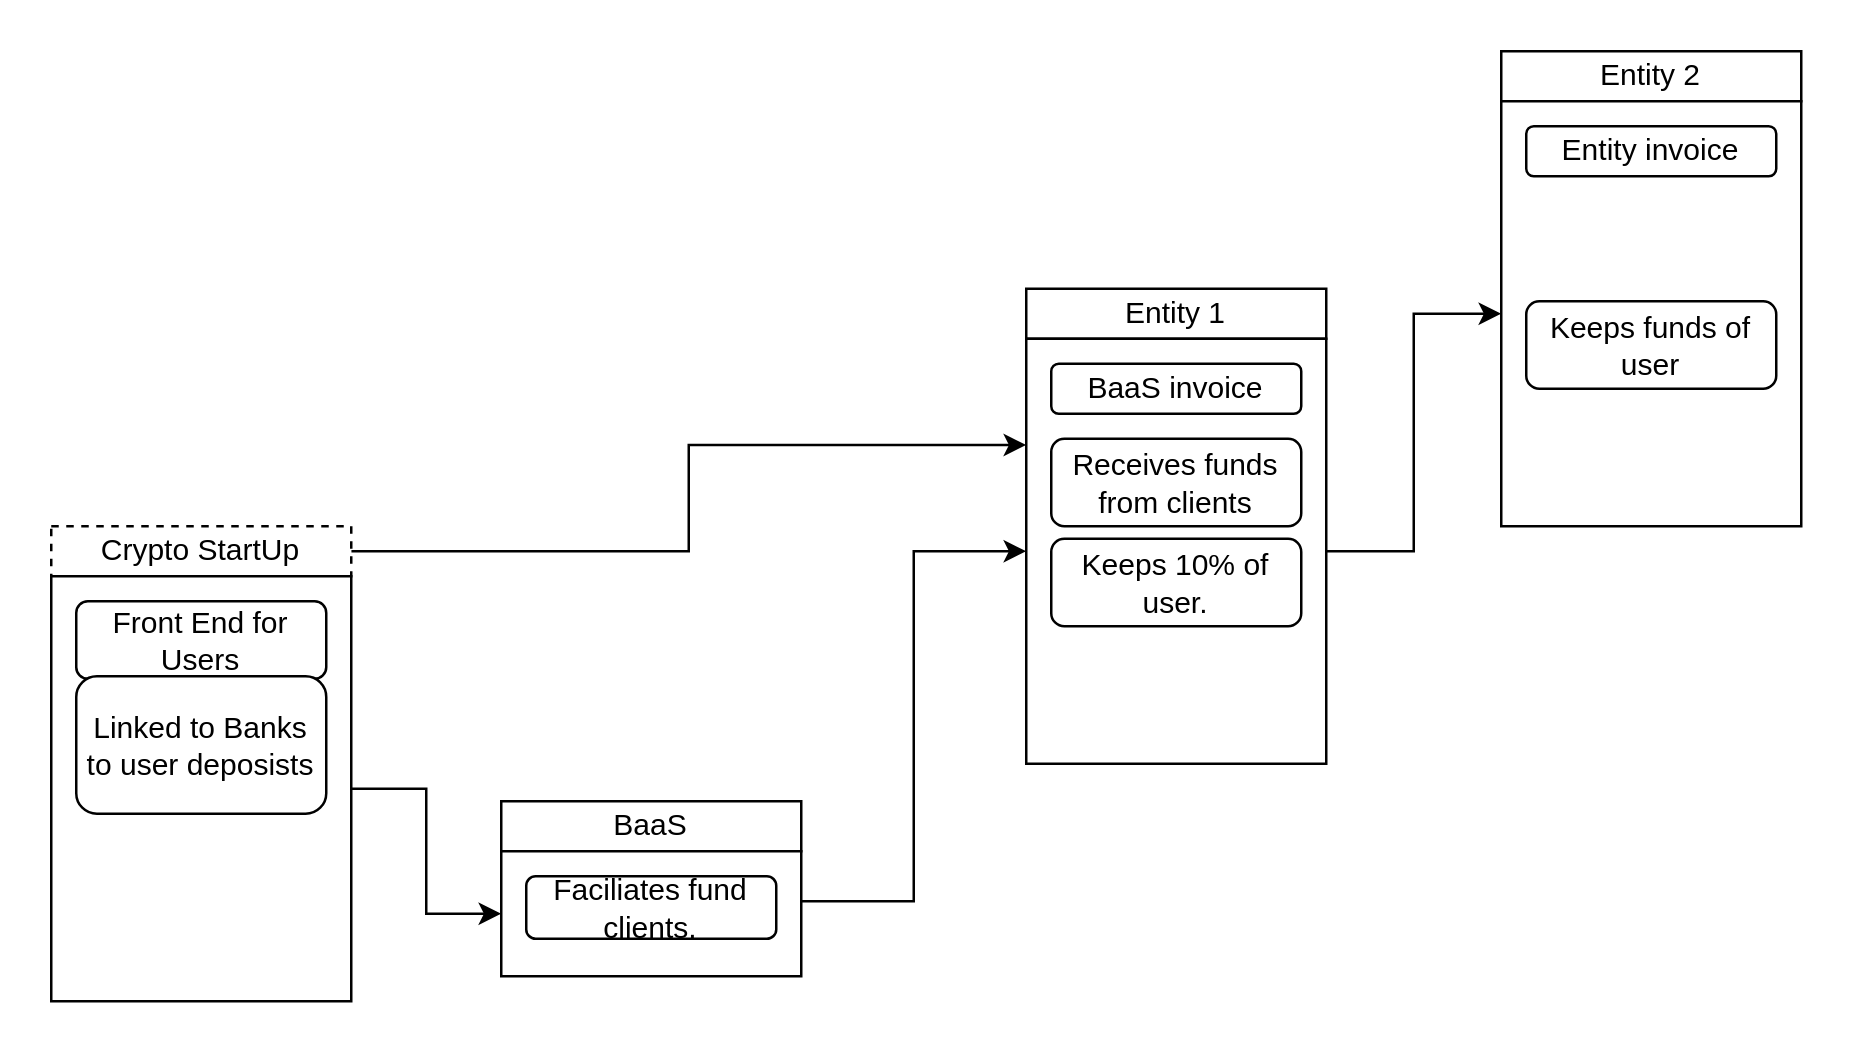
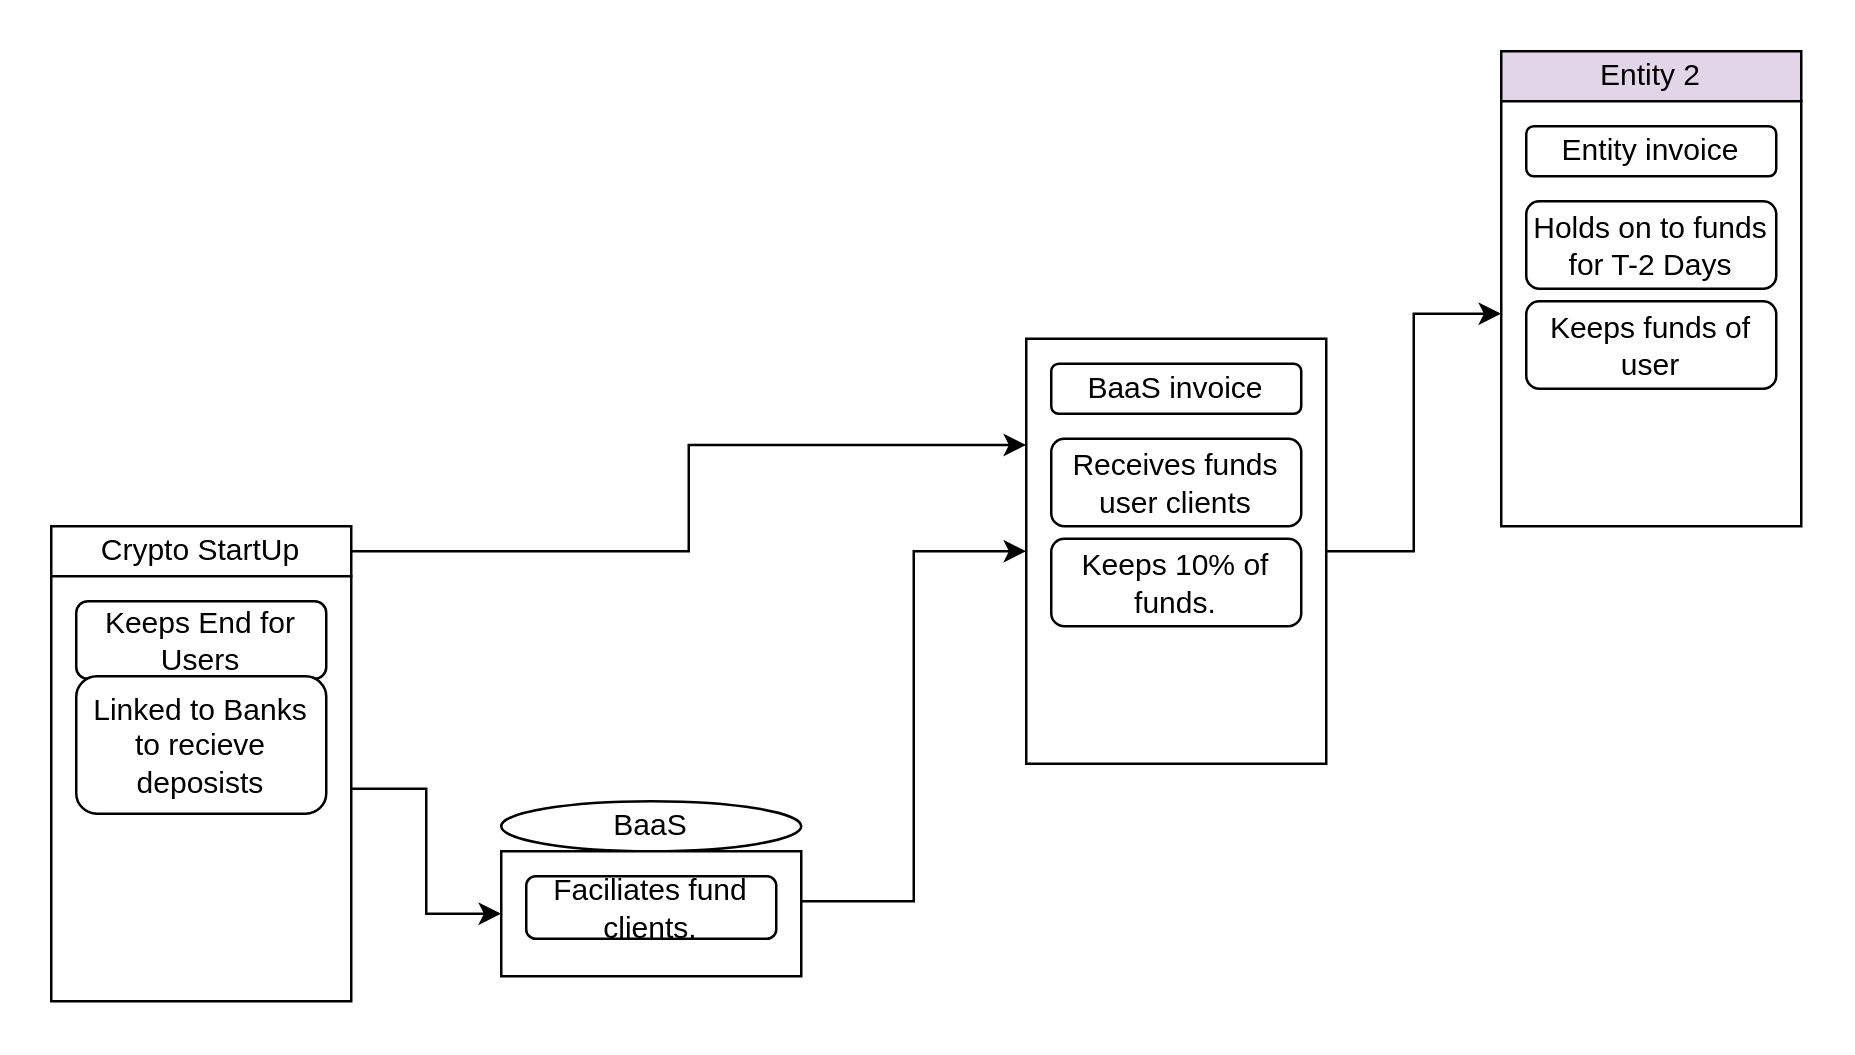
node "Entity 2": fillcolor #ffffff -> #e1d5e7
node "Holds on to funds for T-2 Days": added
node "Entity 1": removed
node "Receives funds from clients": label "Receives funds from clients" -> "Receives funds user clients"
node "Crypto StartUp": style dashed -> solid
node "Keeps 10% of user.": label "Keeps 10% of user." -> "Keeps 10% of funds."
node "Front End for Users": label "Front End for Users" -> "Keeps End for Users"
node "Linked to Banks to user deposists": label "Linked to Banks to user deposists" -> "Linked to Banks to recieve deposists"
node "BaaS": shape rectangle -> ellipse
